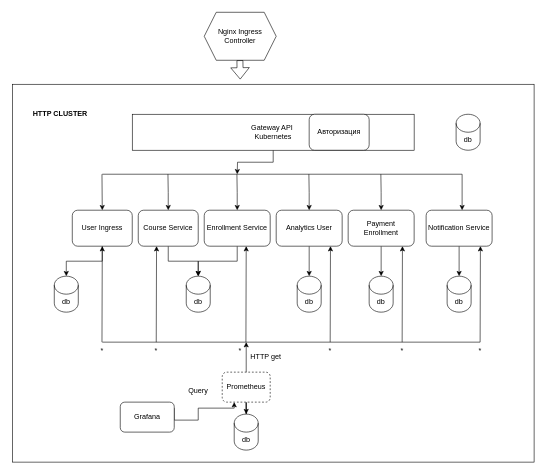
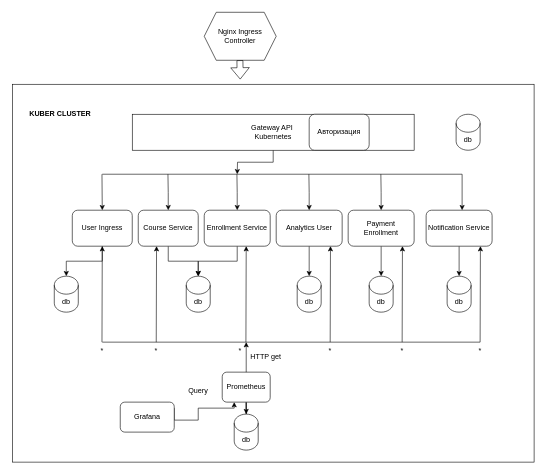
node "HTTP CLUSTER": label "HTTP CLUSTER" -> "KUBER CLUSTER"
node "Prometheus": style dashed -> solid
